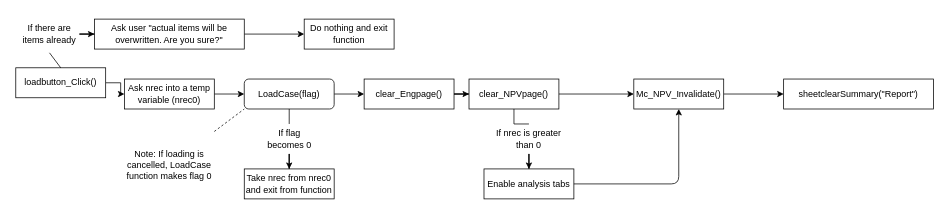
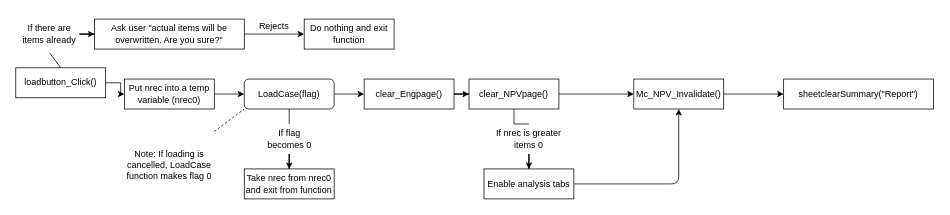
node "Rejects": added
node "Ask nrec into a temp variable (nrec0)": label "Ask nrec into a temp variable (nrec0)" -> "Put nrec into a temp variable (nrec0)"
node "If nrec is greater than 0": label "If nrec is greater than 0" -> "If nrec is greater items 0"
